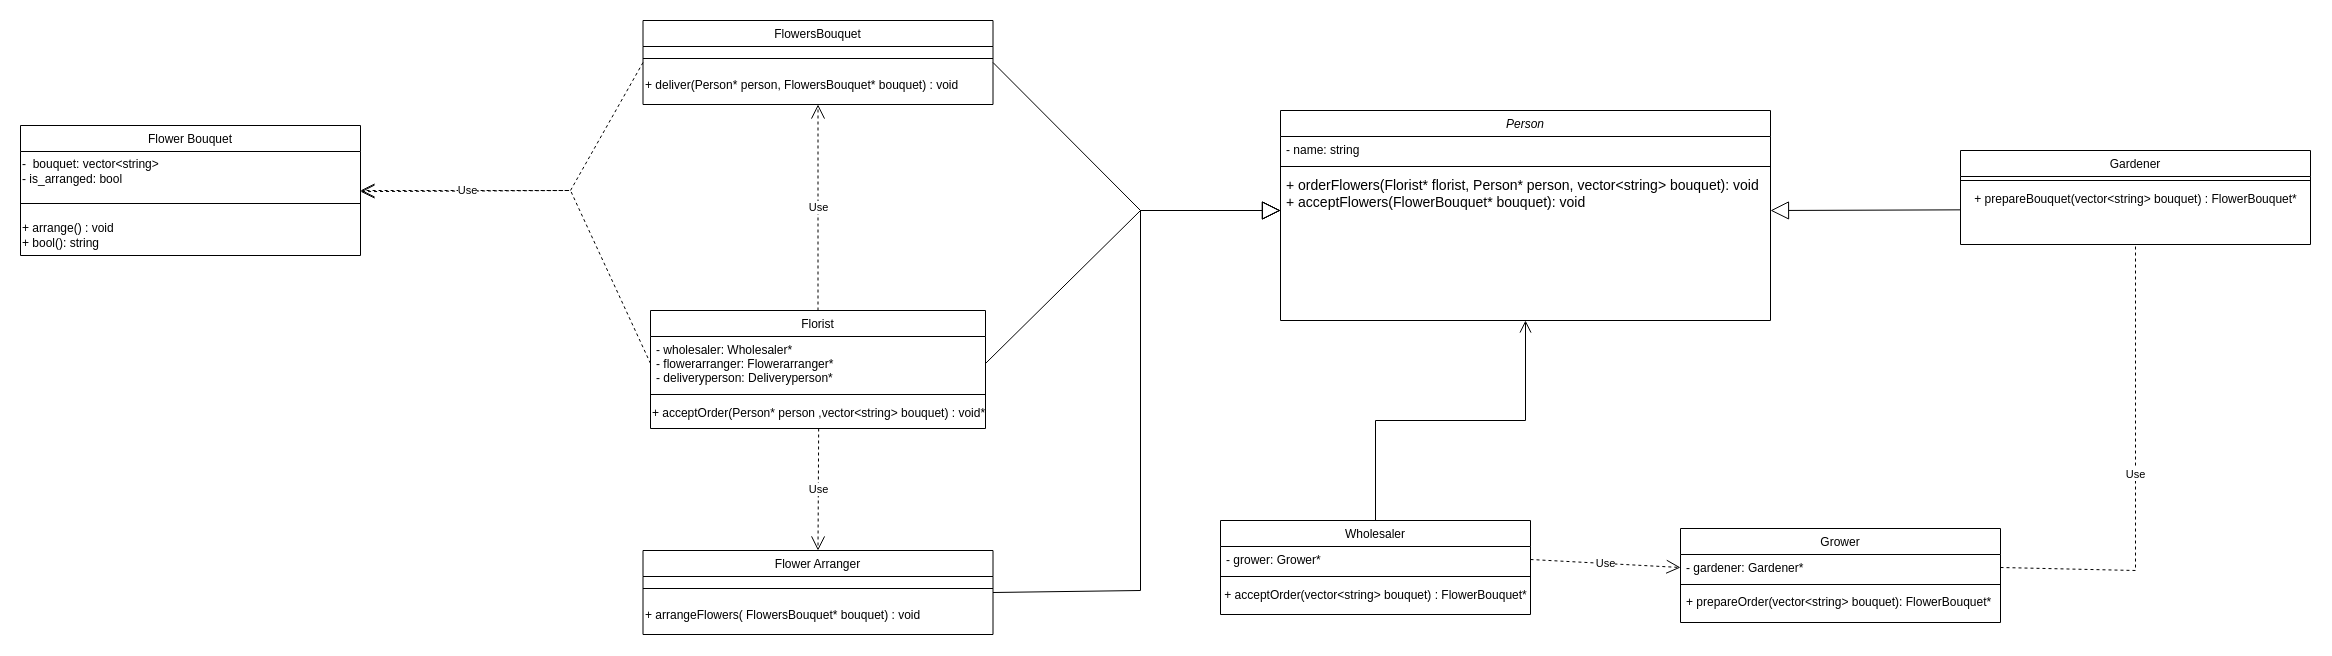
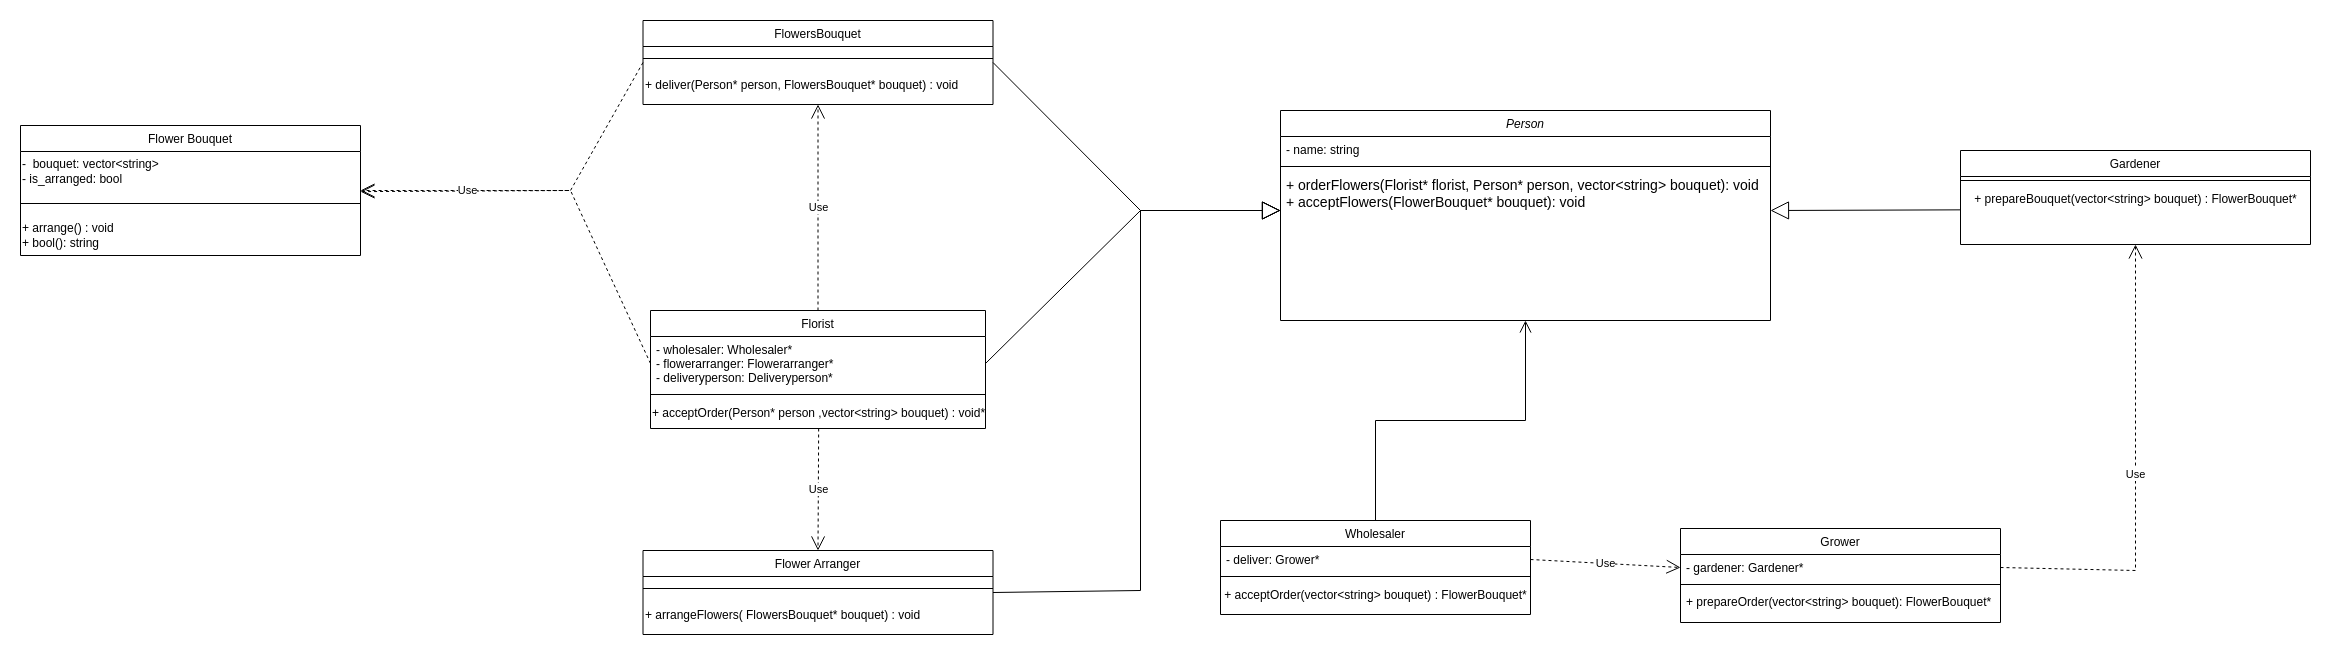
edge "Gardener" -- "- gardener: Gardener*": arrowhead none -> open
node "- grower: Grower*": label "- grower: Grower*" -> "- deliver: Grower*"
